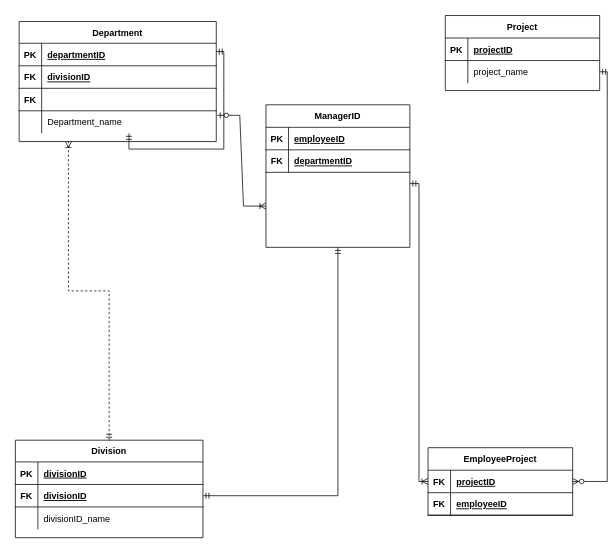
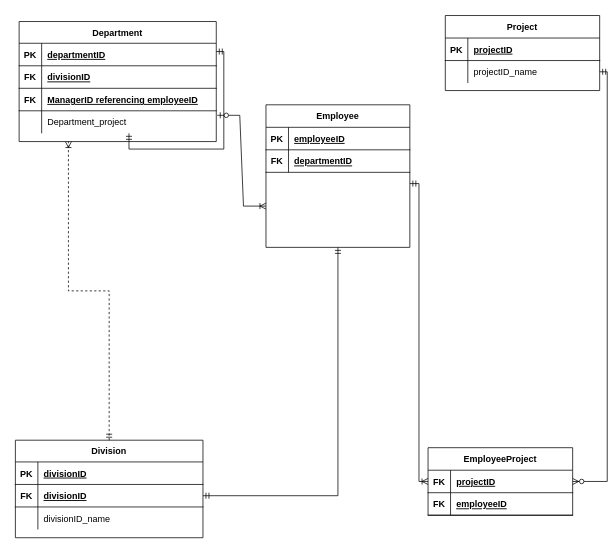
node "project_name": label "project_name" -> "projectID_name"
node "ManagerID referencing employeeID": added
node "ManagerID": label "ManagerID" -> "Employee"
node "Department_name": label "Department_name" -> "Department_project"
